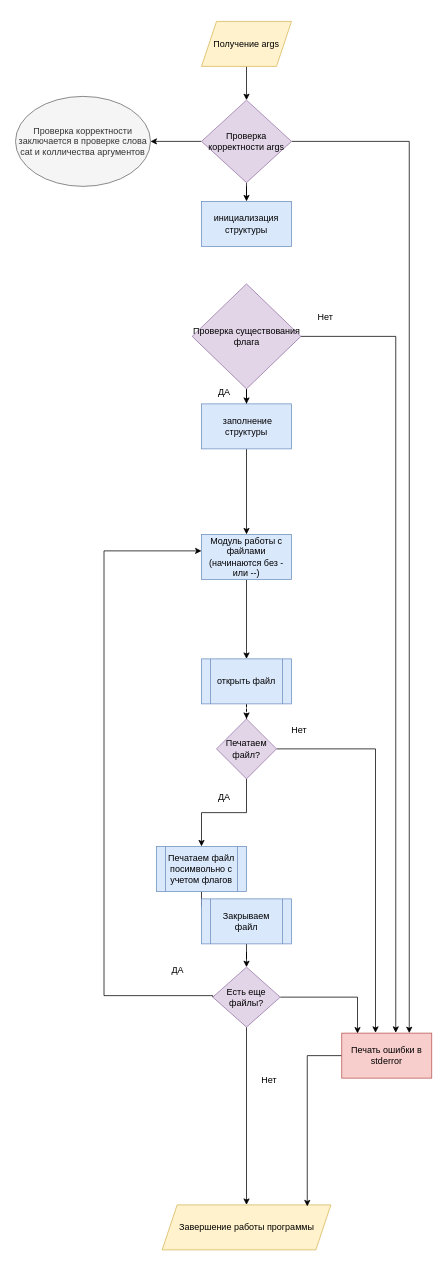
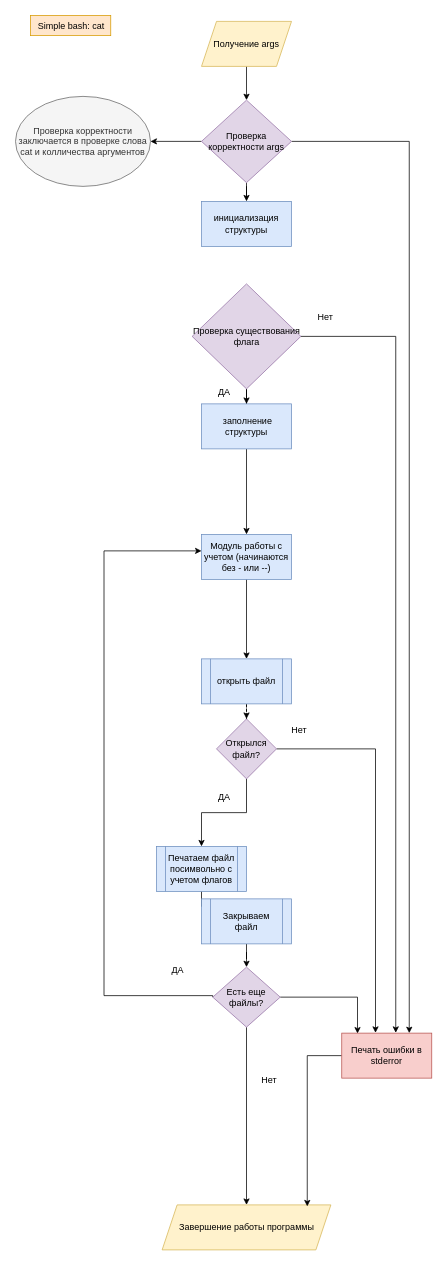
node "Simple bash: cat": added
node "Модуль работы с файлами (начинаются без - или --)": label "Модуль работы с файлами (начинаются без - или --)" -> "Модуль работы с учетом (начинаются без - или --)"
node "Печатаем файл?": label "Печатаем файл?" -> "Открылся файл?"
